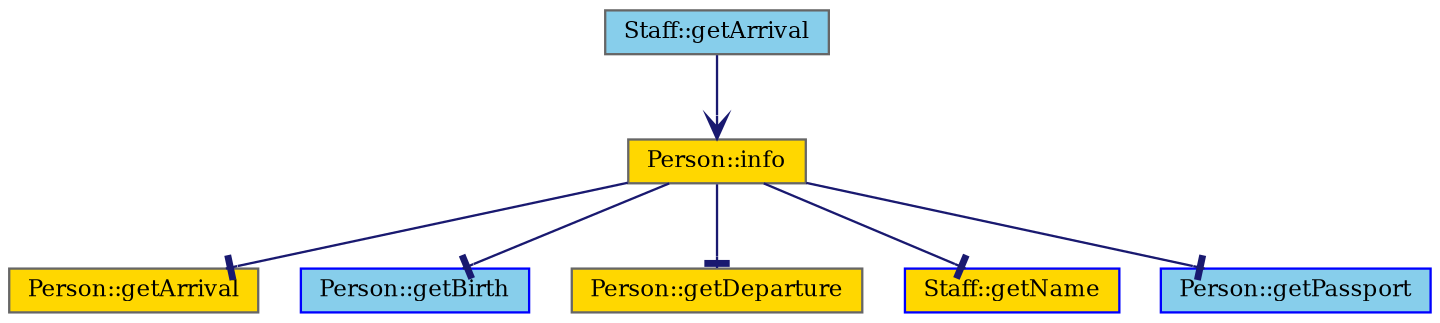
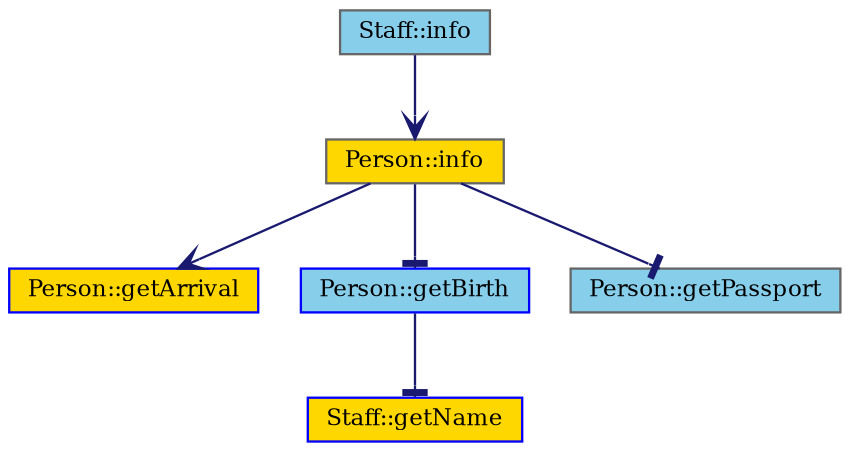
node "Staff::getArrival": label "Staff::getArrival" -> "Staff::info"
edge "Person::info" -> "Person::getArrival": arrowhead tee -> vee
edge "Person::info" -> "Staff::getName": now "Person::getBirth" -> "Staff::getName"
node "Person::getArrival": color gray40 -> blue
node "Person::getDeparture": removed
node "Person::getPassport": color blue -> gray40
